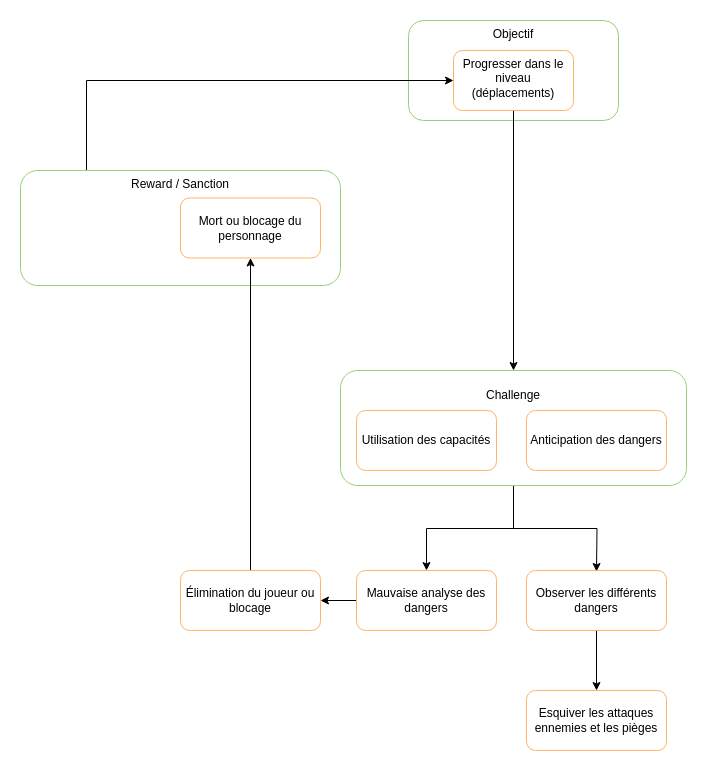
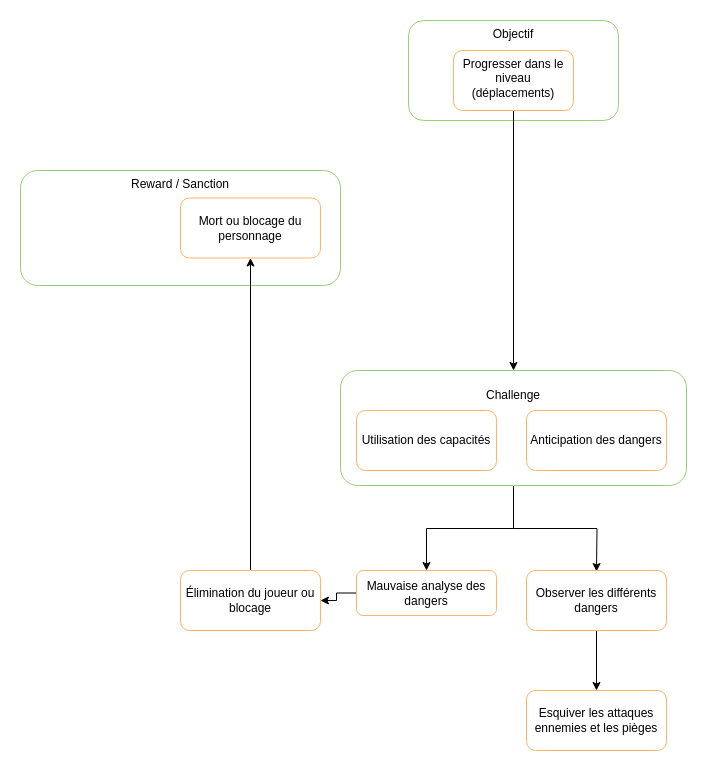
edge "Reward / Sanction" -> "Progresser dans le niveau (déplacements)": removed
node "Mauvaise analyse des dangers": size 140x60 -> 140x45
